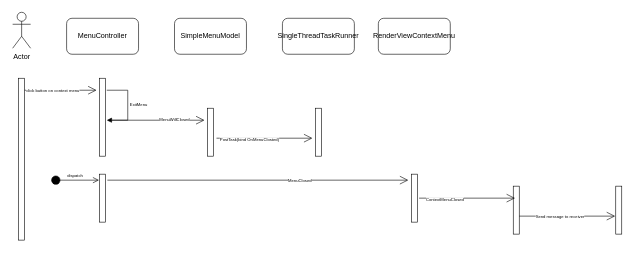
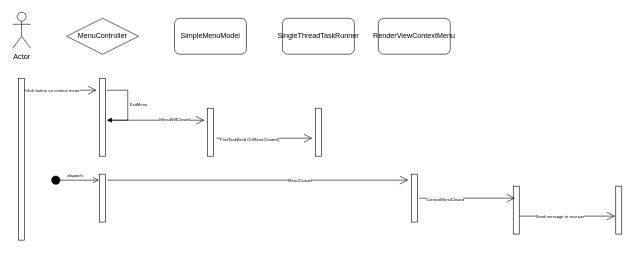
node "MenuController": shape rounded rectangle -> diamond
